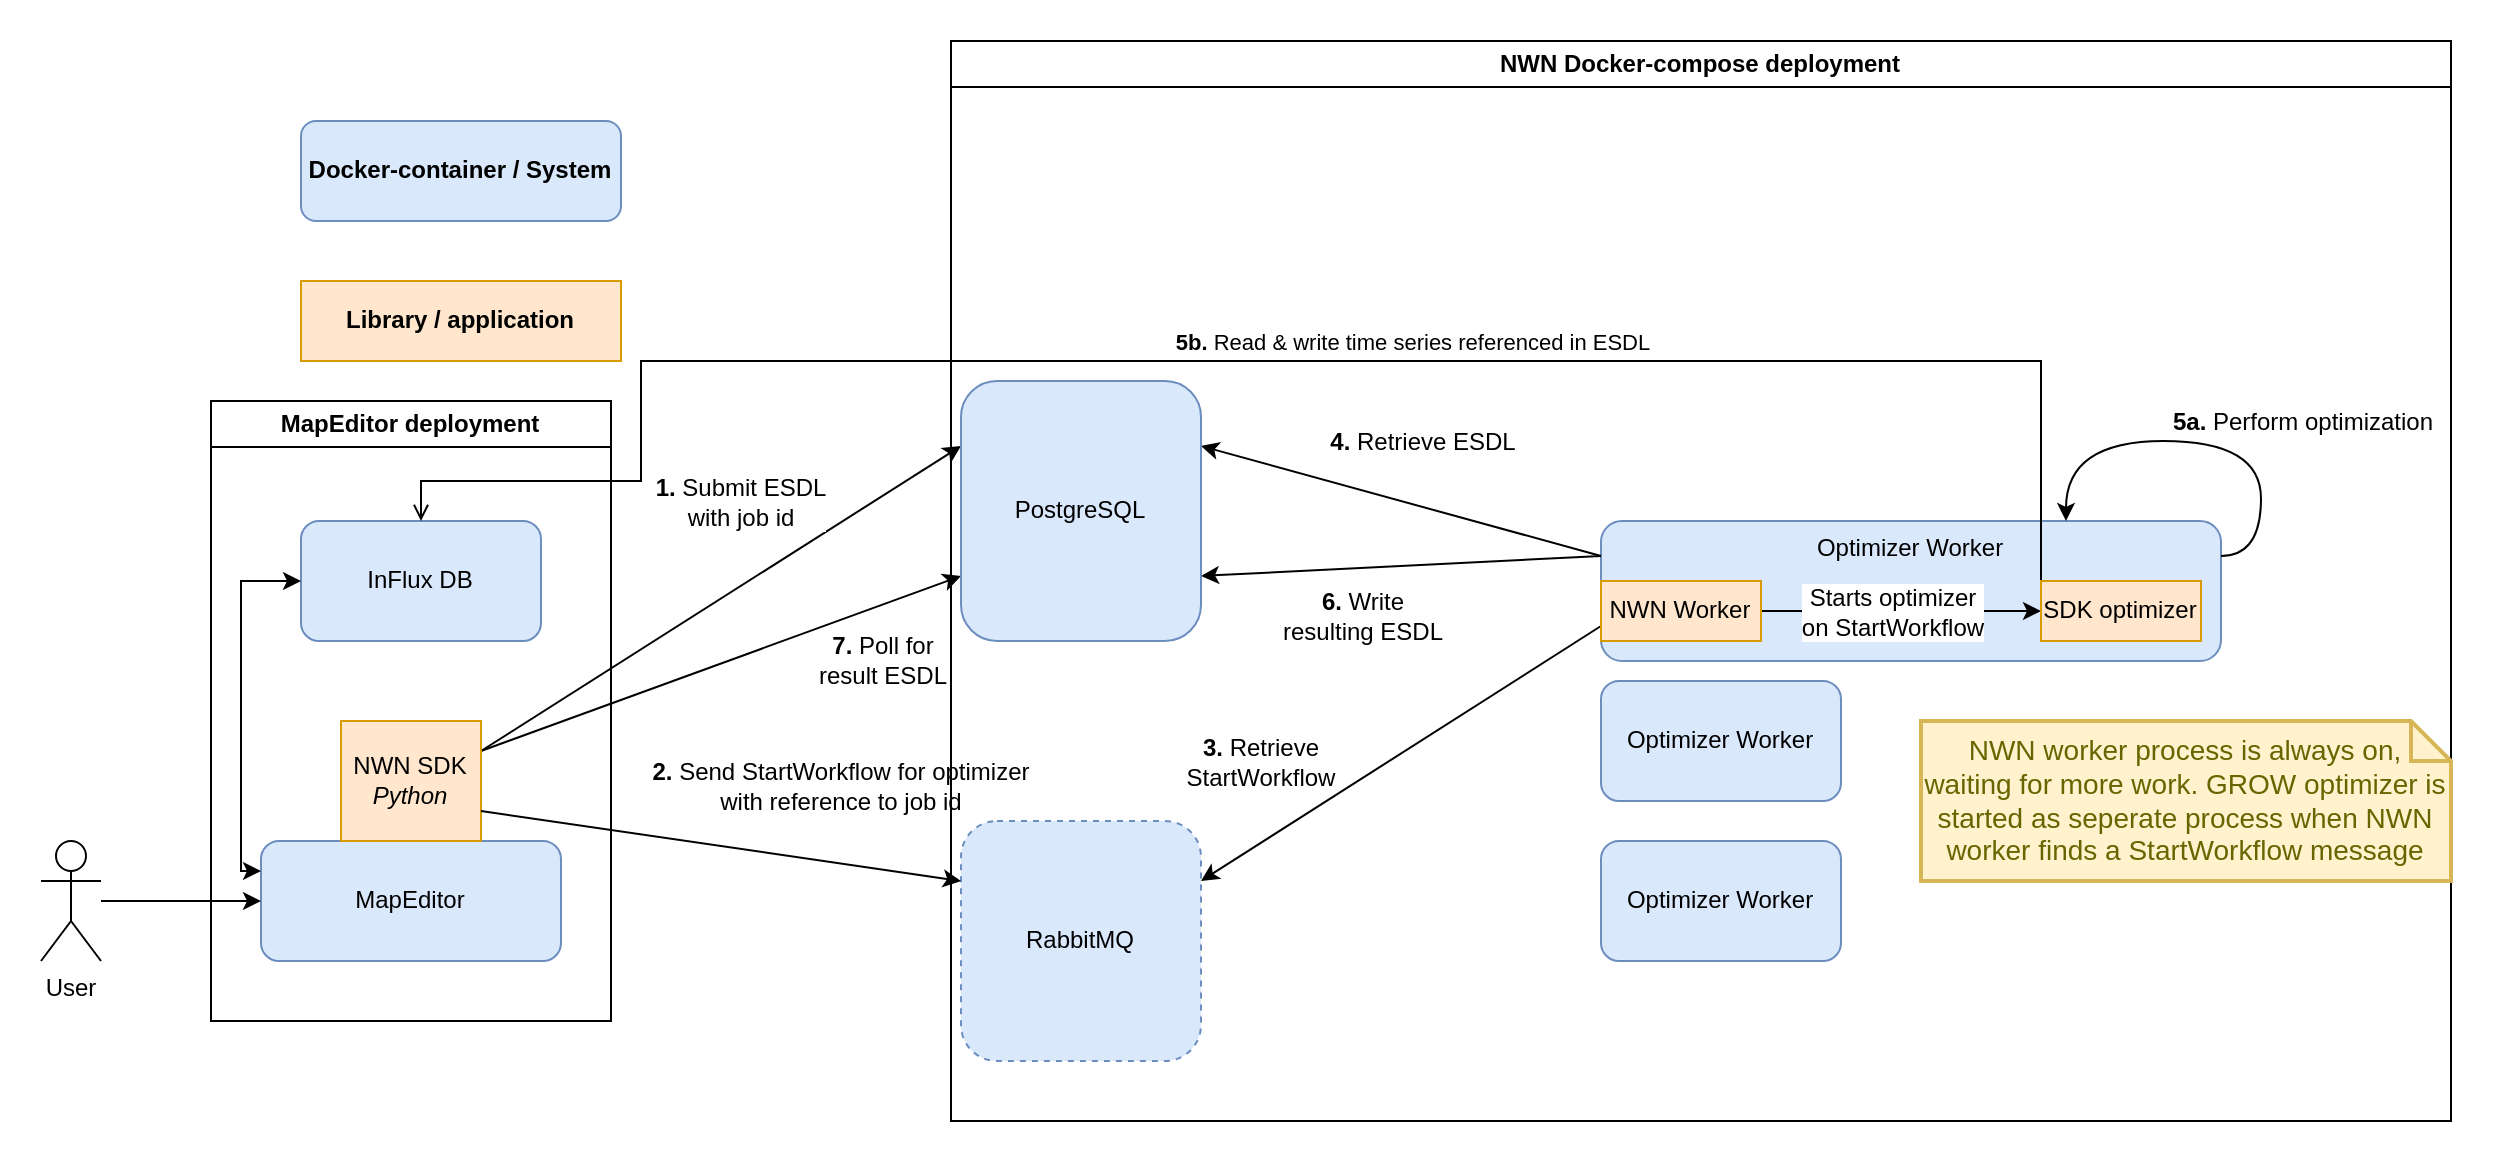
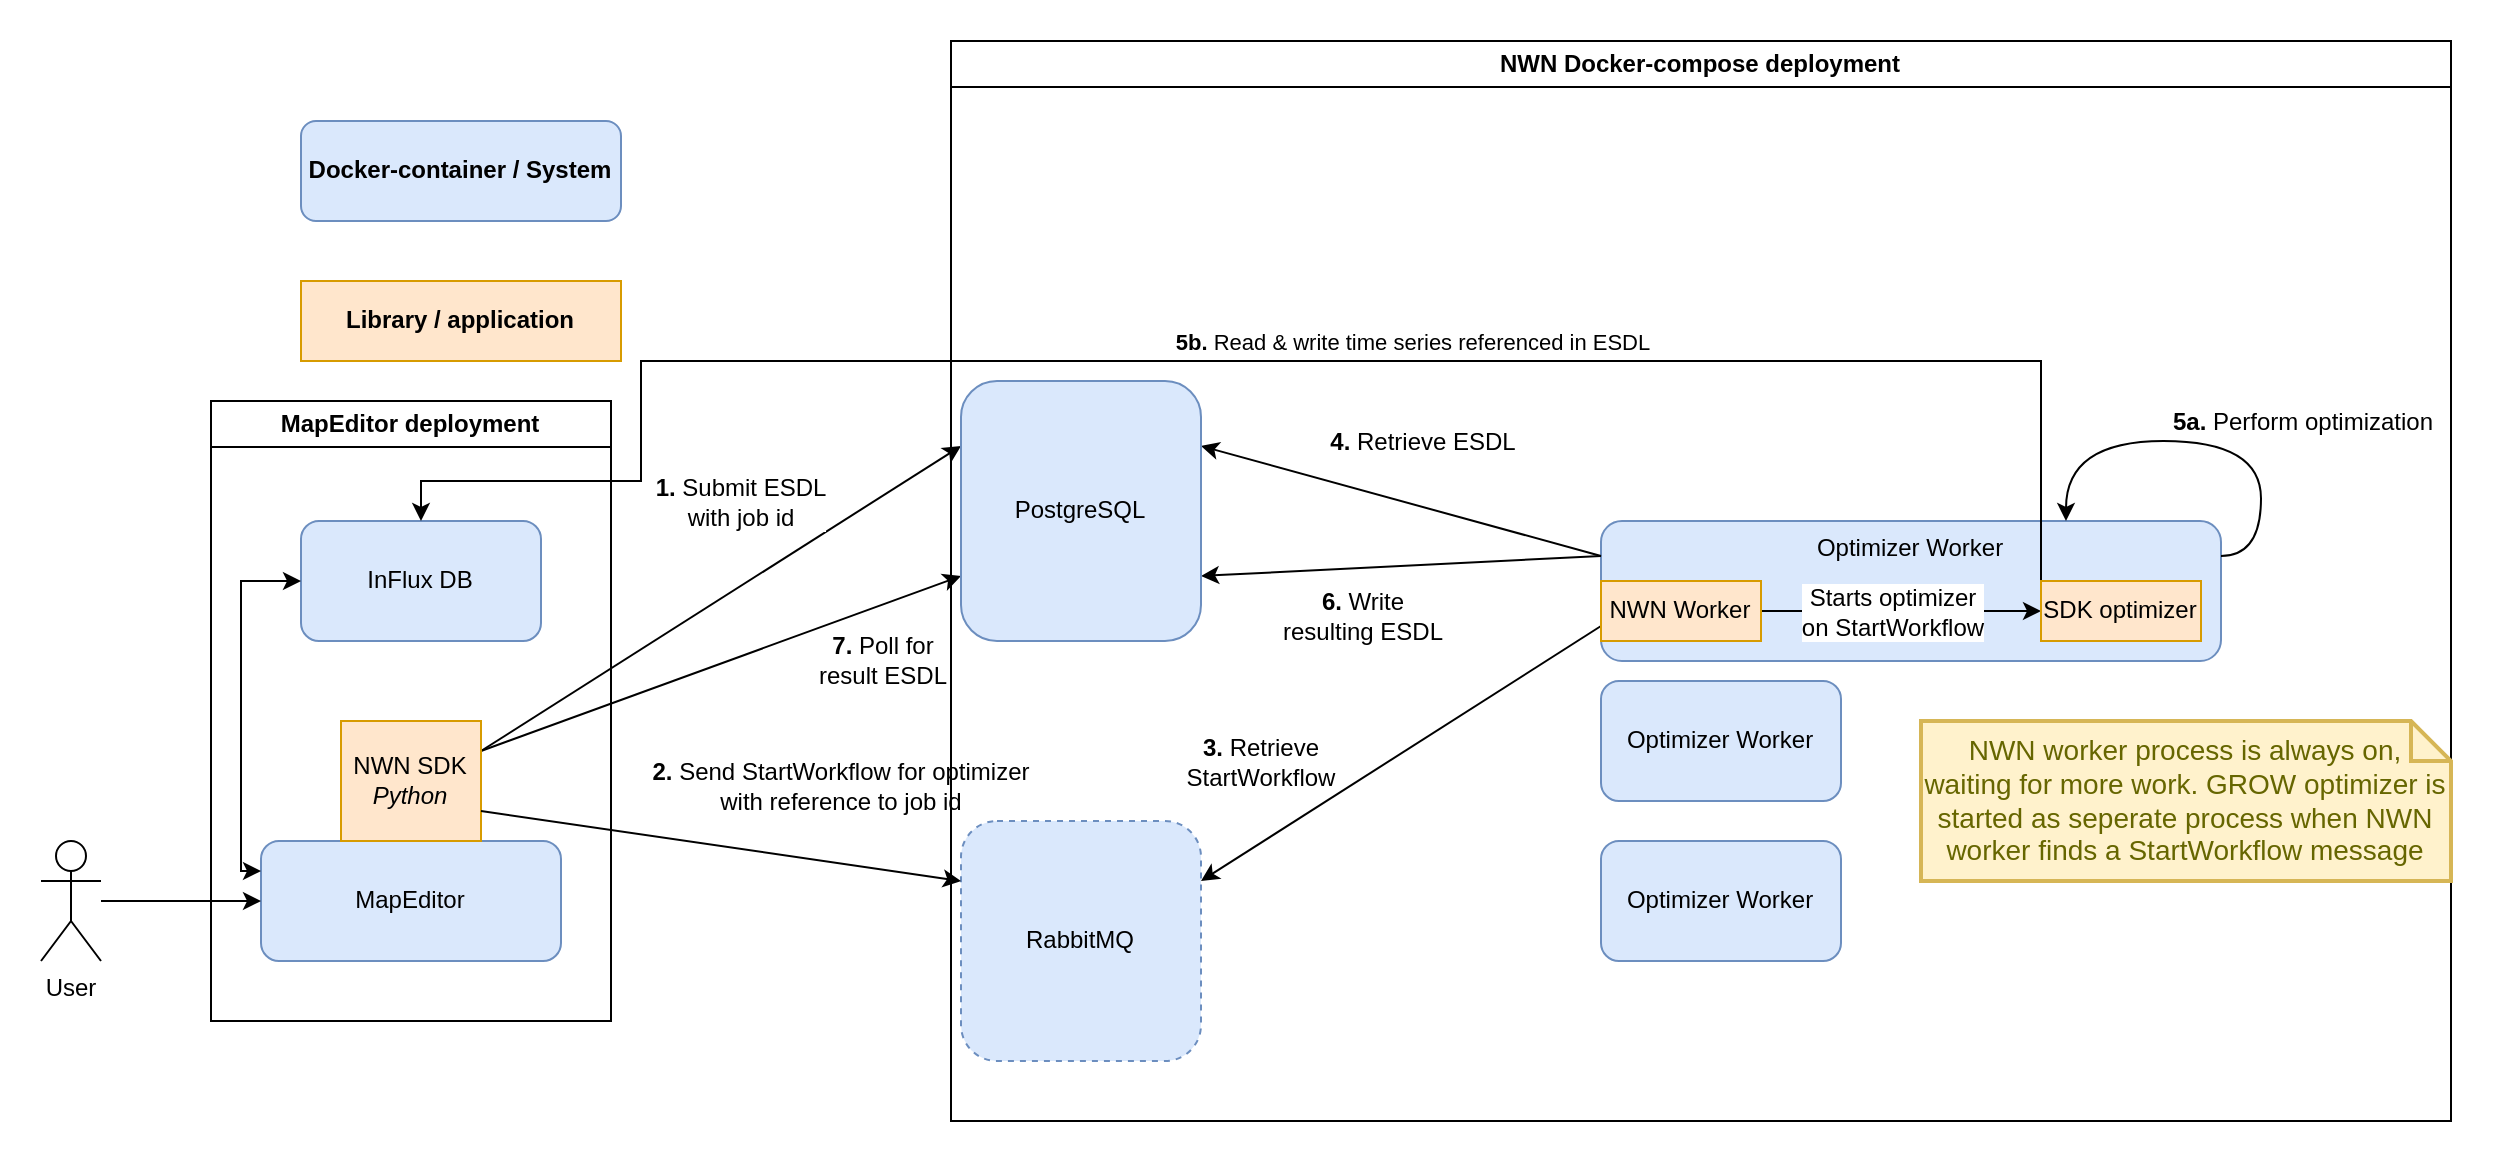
edge "SDK optimizer" -> "InFlux DB": arrowhead open -> classic
